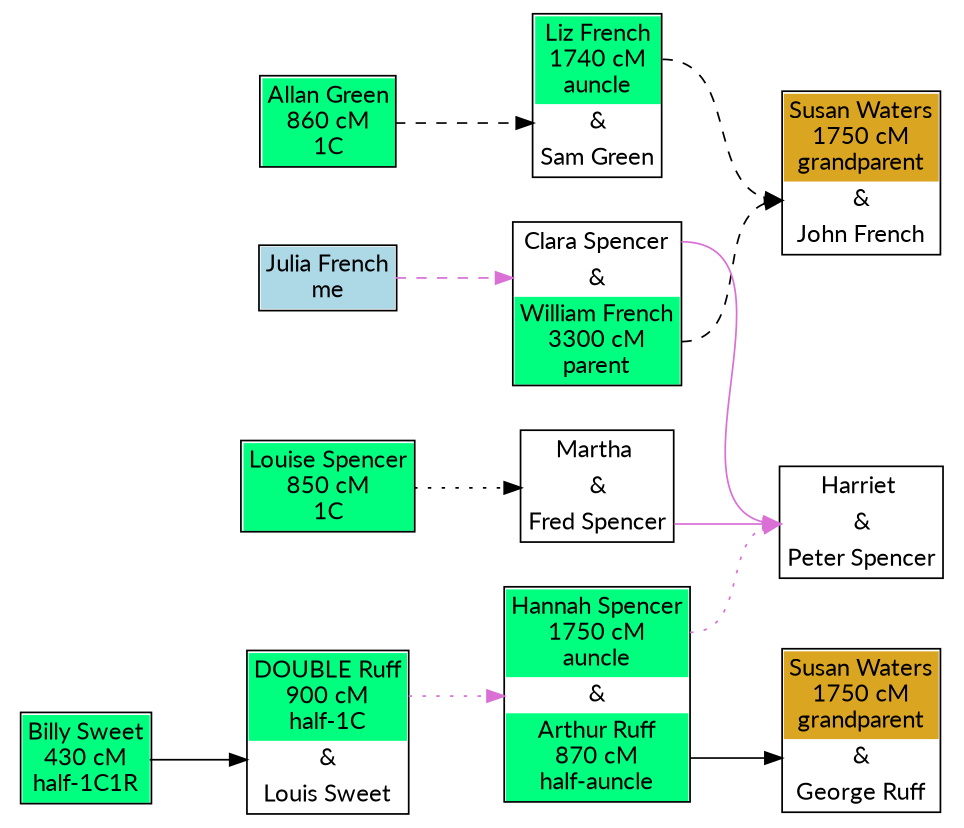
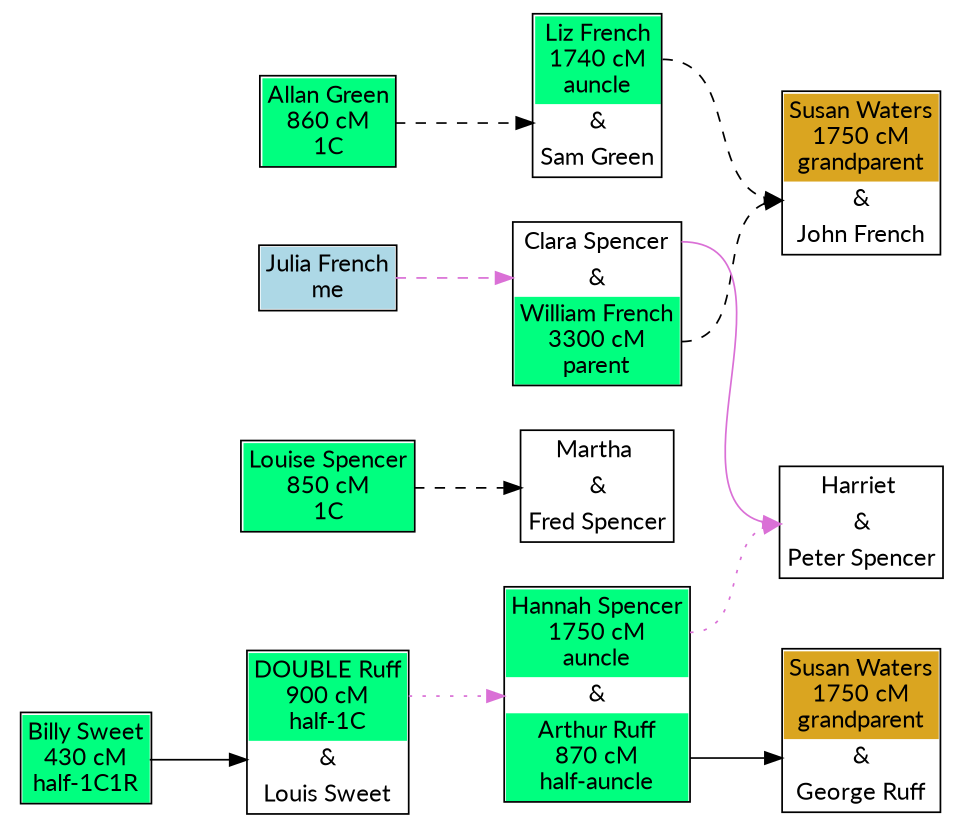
edge "Louise Spencer" -> "Martha": style dotted -> dashed
edge "Martha" -> "Harriet": removed
